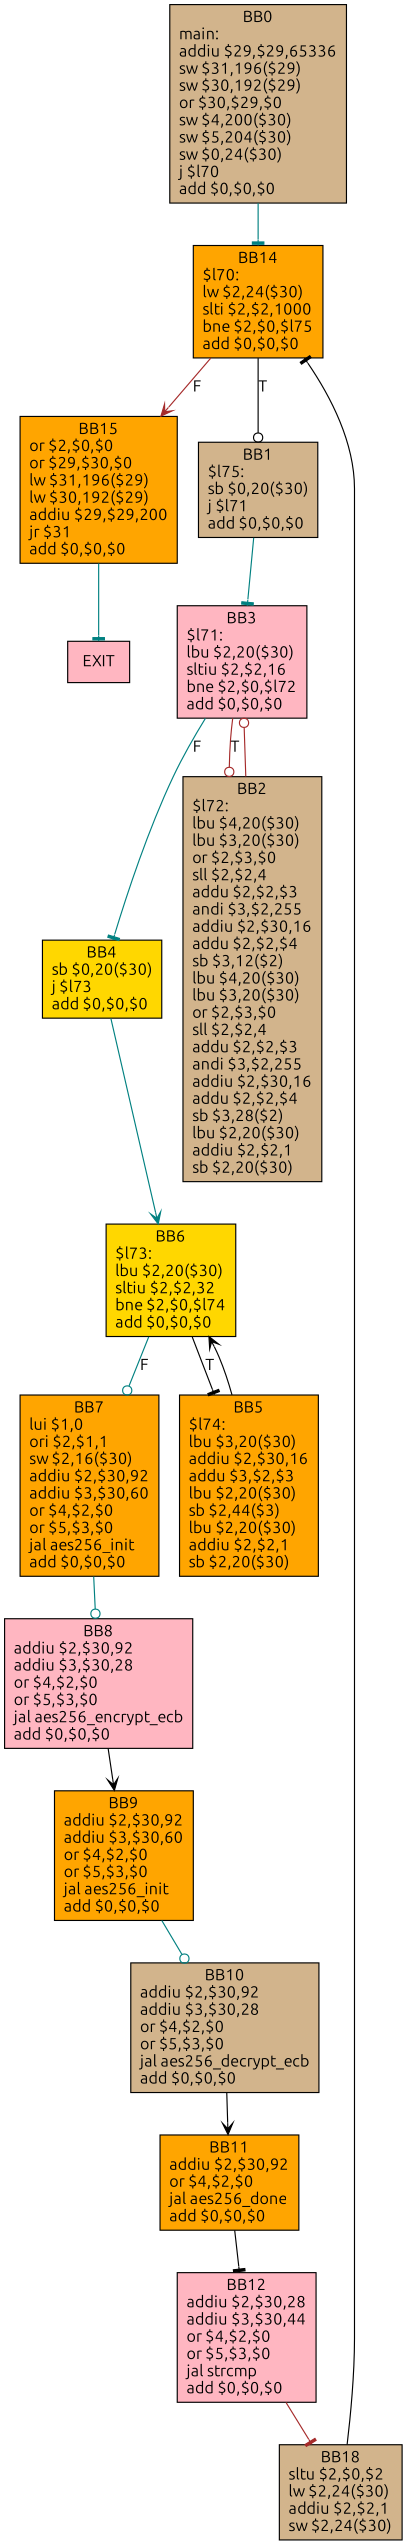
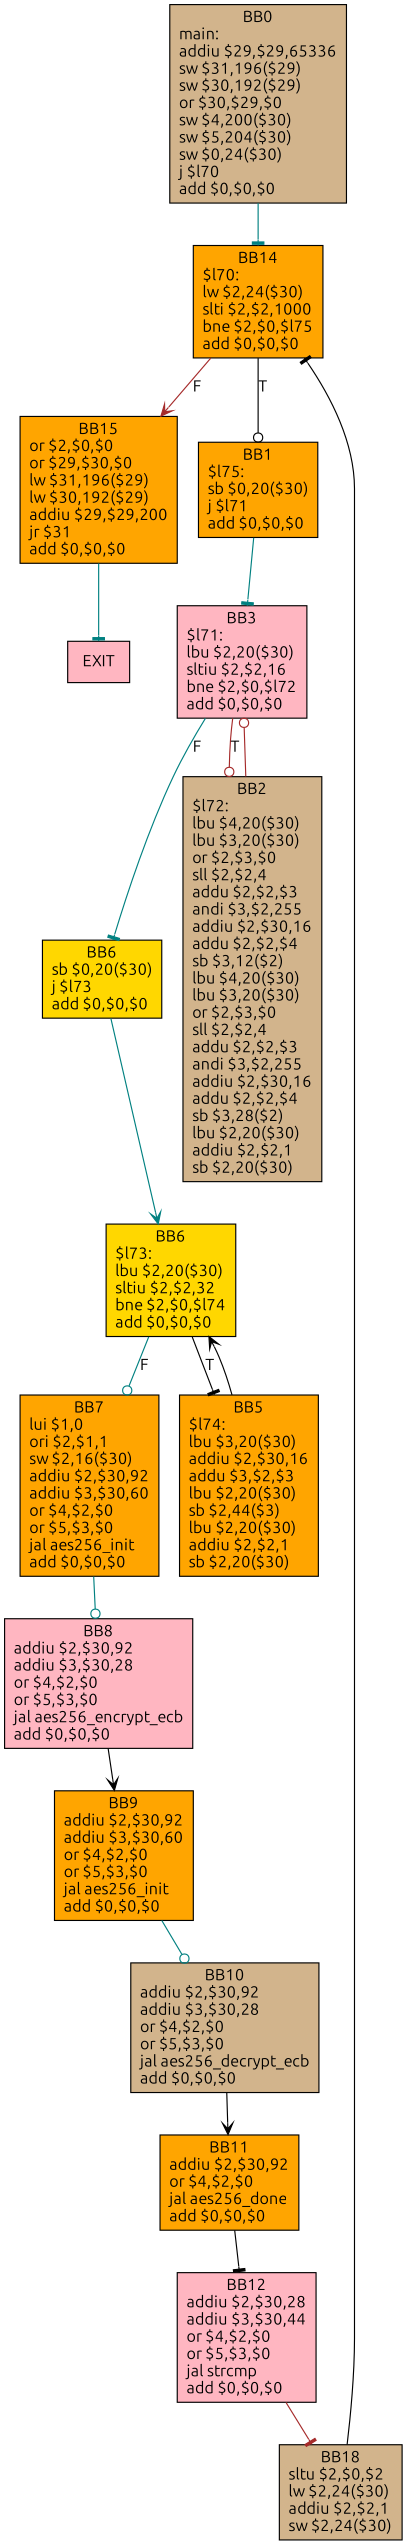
node "BB1 $l75: sb $0,20($30) j $l71 add $0,$0,$0": fillcolor tan -> orange
node "BB4 sb $0,20($30) j $l73 add $0,$0,$0": label "BB4 sb $0,20($30) j $l73 add $0,$0,$0" -> "BB6 sb $0,20($30) j $l73 add $0,$0,$0"
